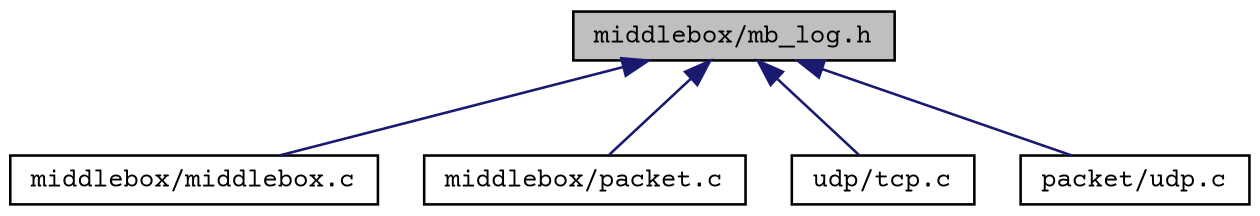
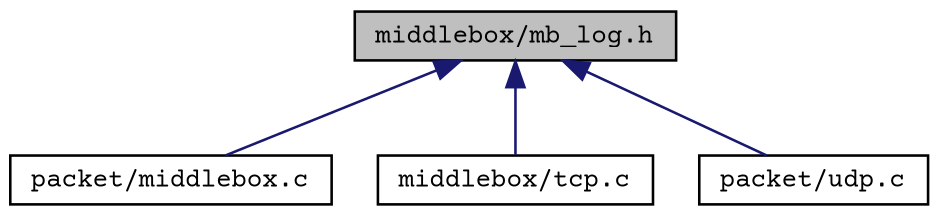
node "middlebox/middlebox.c": label "middlebox/middlebox.c" -> "packet/middlebox.c"
node "middlebox/packet.c": removed
node "udp/tcp.c": label "udp/tcp.c" -> "middlebox/tcp.c"
